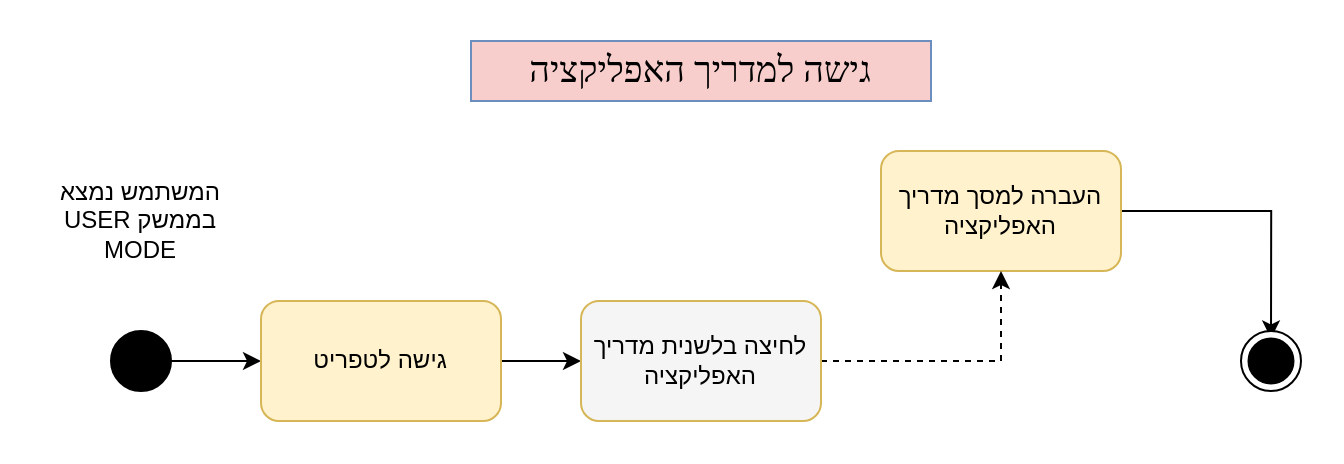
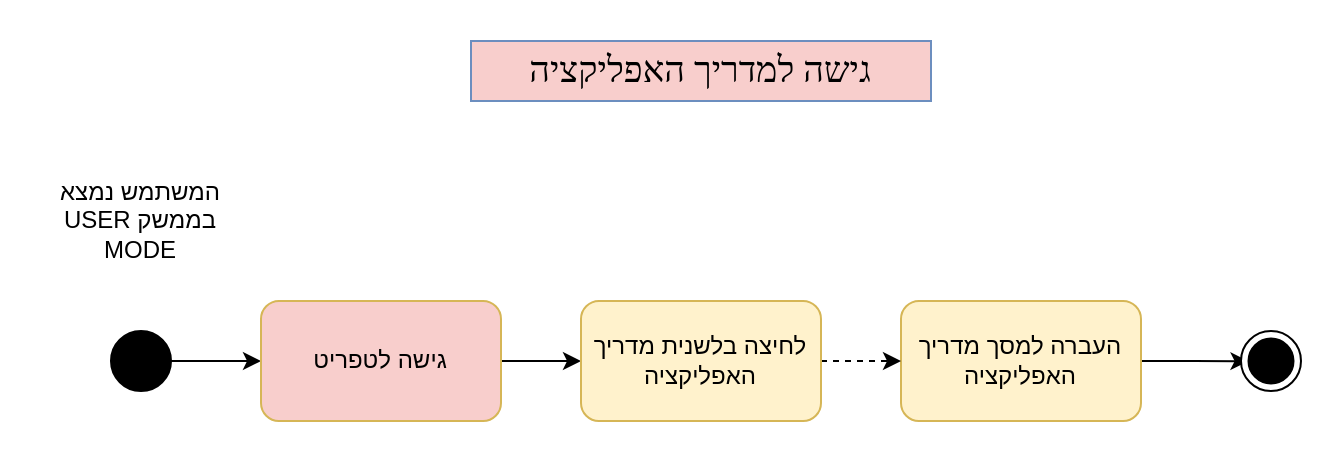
node "העברה למסך מדריך האפליקציה": moved (1001, 211) -> (1021, 361)
node "גישה לטפריט": fillcolor #fff2cc -> #f8cecc
node "לחיצה בלשנית מדריך האפליקציה": fillcolor #f5f5f5 -> #fff2cc
